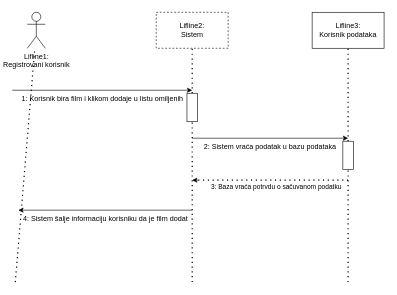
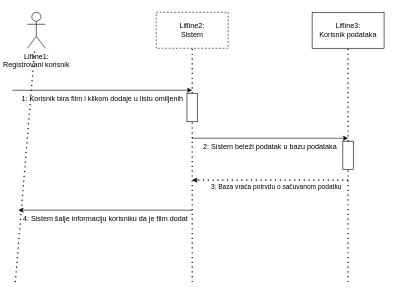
node "2: Sistem vraća podatak u bazu podataka": label "2: Sistem vraća podatak u bazu podataka" -> "2: Sistem beleži podatak u bazu podataka"
